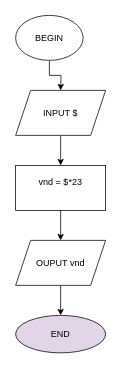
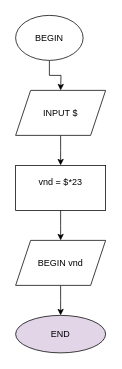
node "OUPUT vnd": label "OUPUT vnd" -> "BEGIN vnd"
